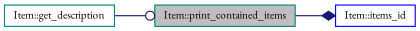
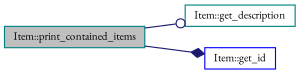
edge "Item::get_description" -> "Item::print_contained_items": reversed
node "Item::items_id": label "Item::items_id" -> "Item::get_id"
